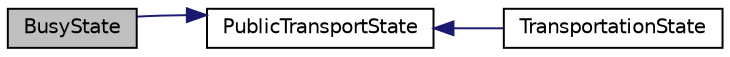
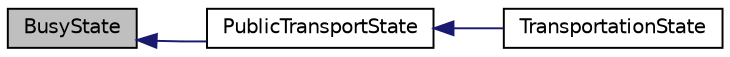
edge "BusyState" -> "PublicTransportState": reversed
